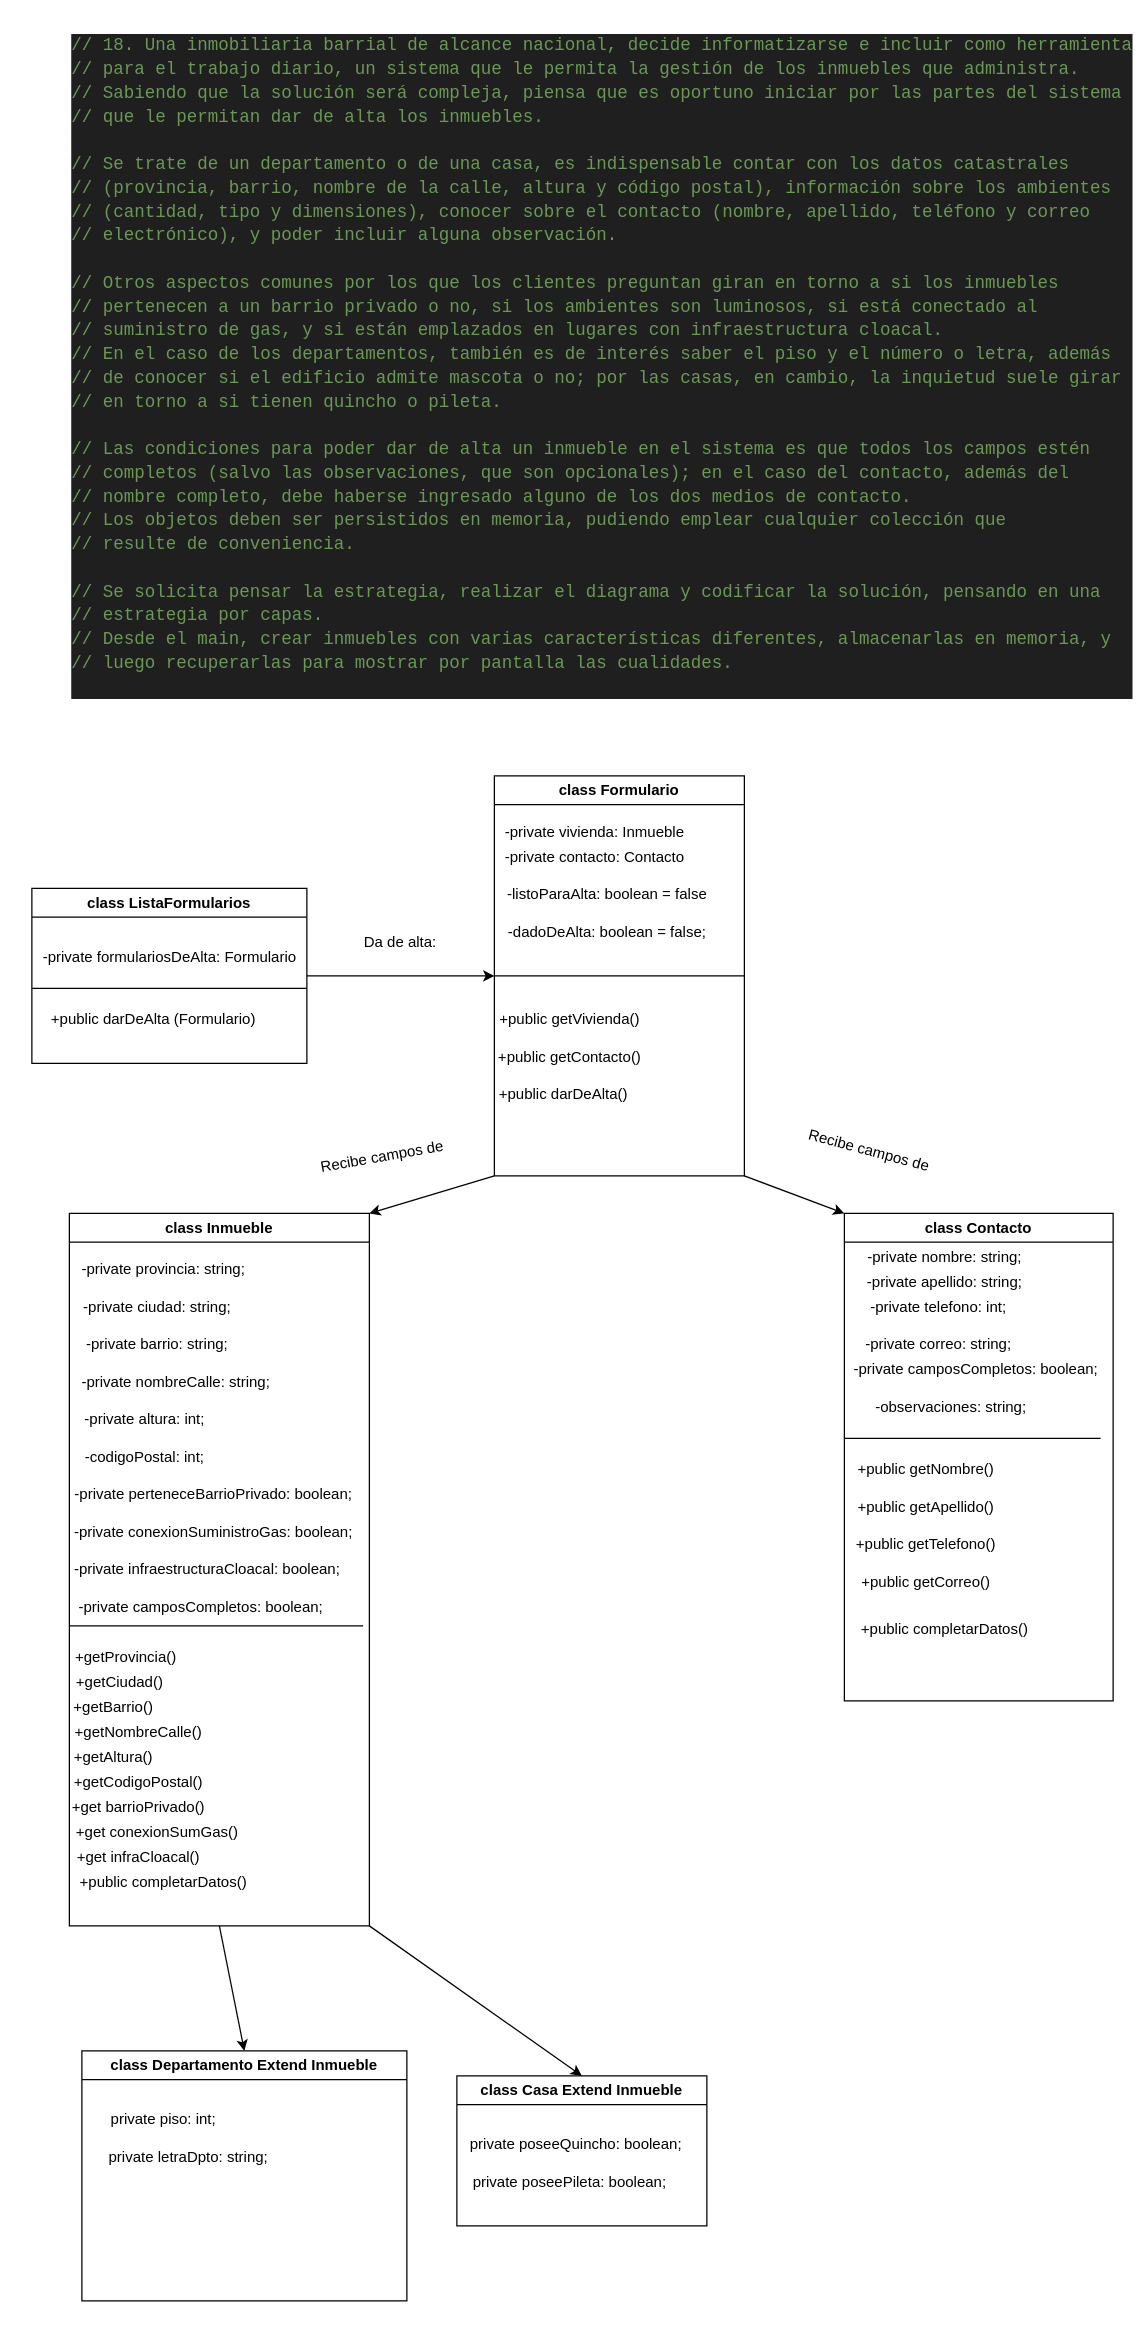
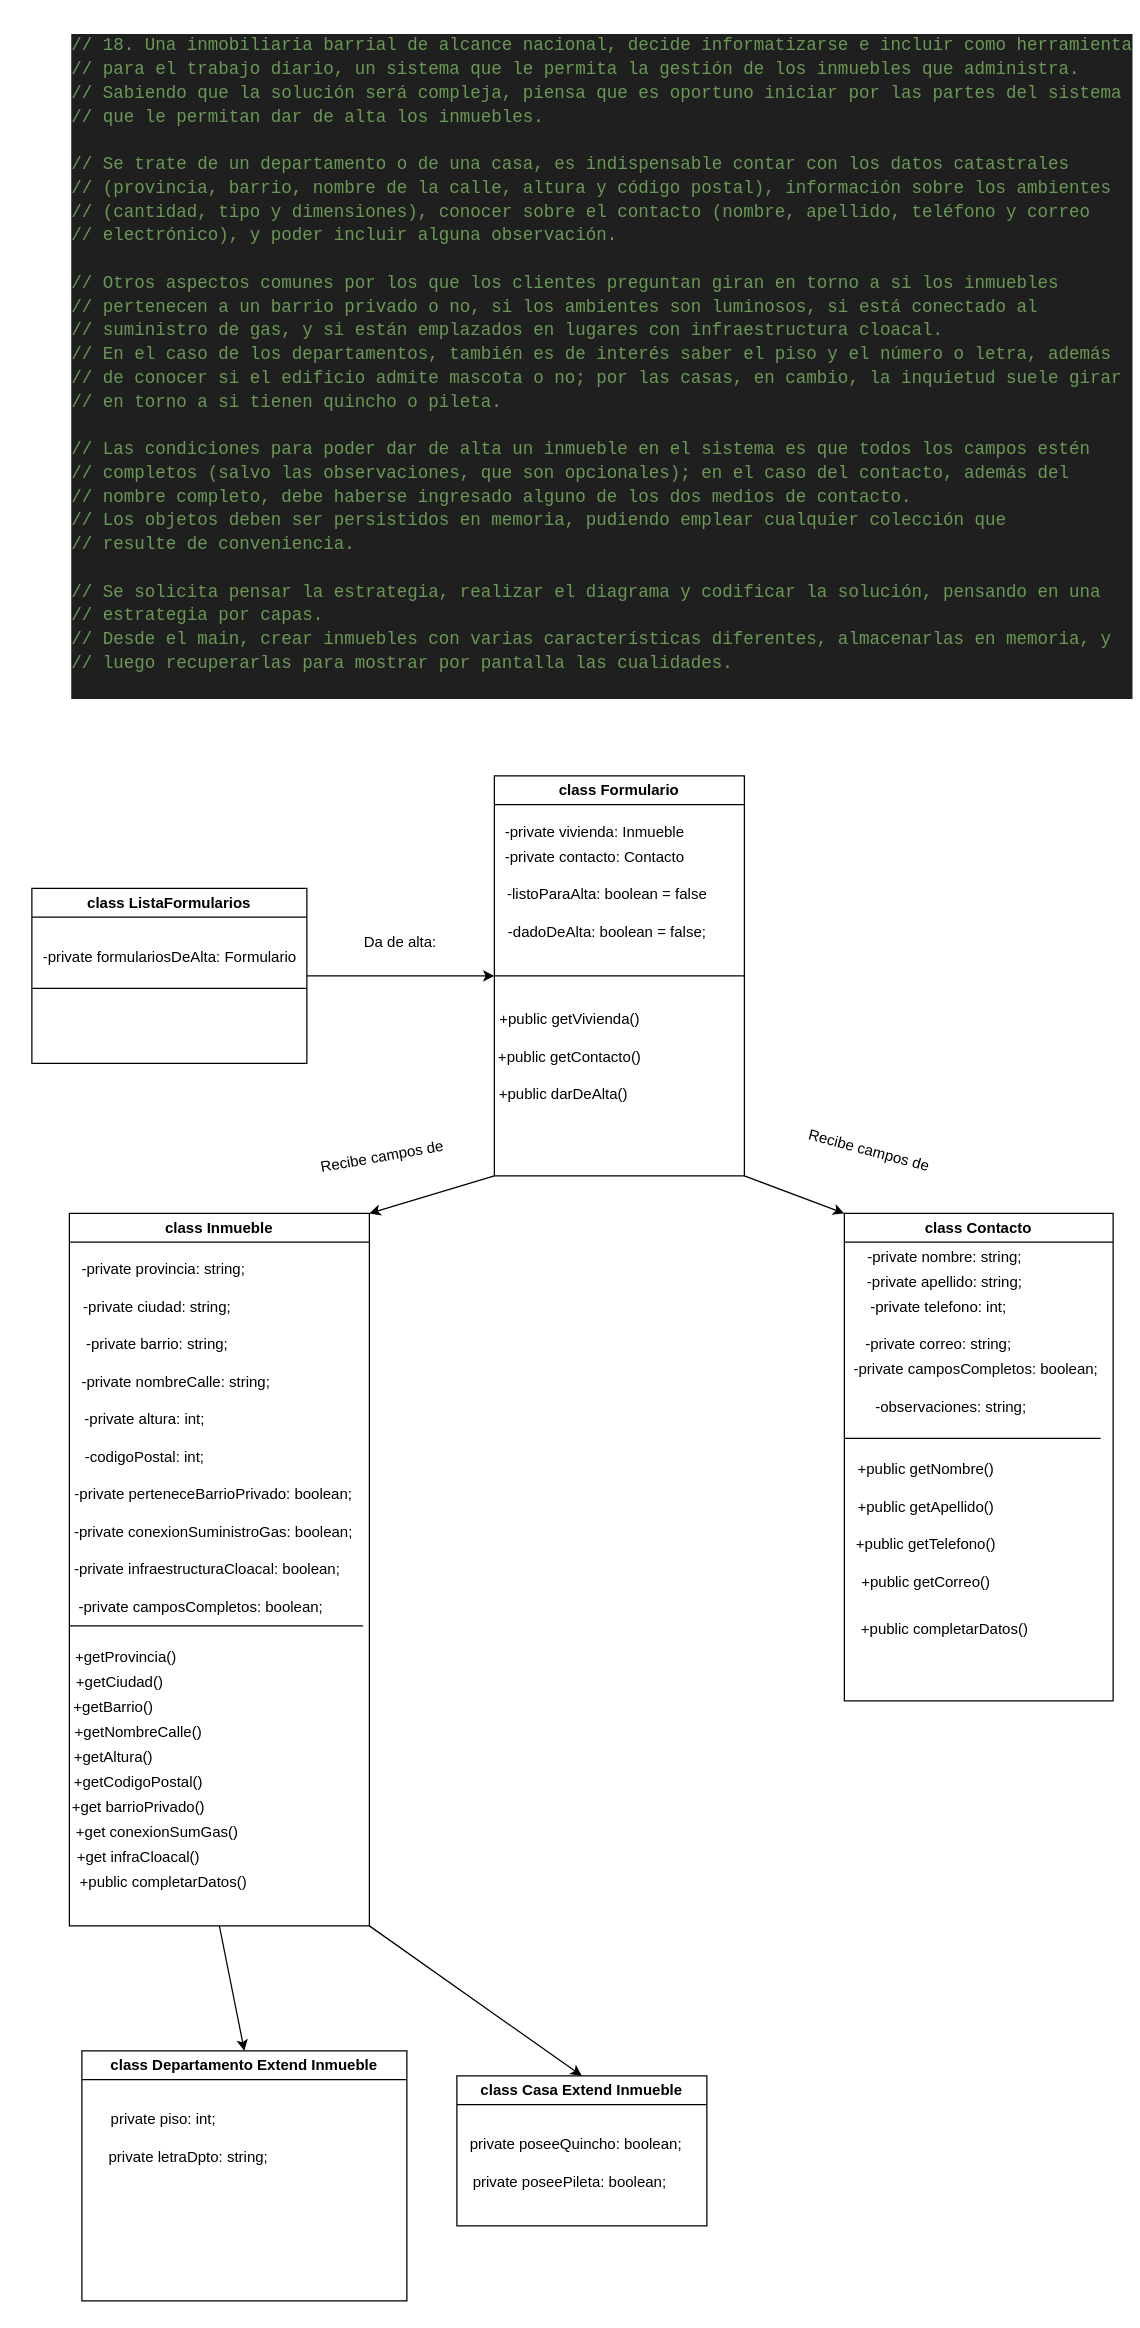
node "+public darDeAlta (Formulario)": removed
